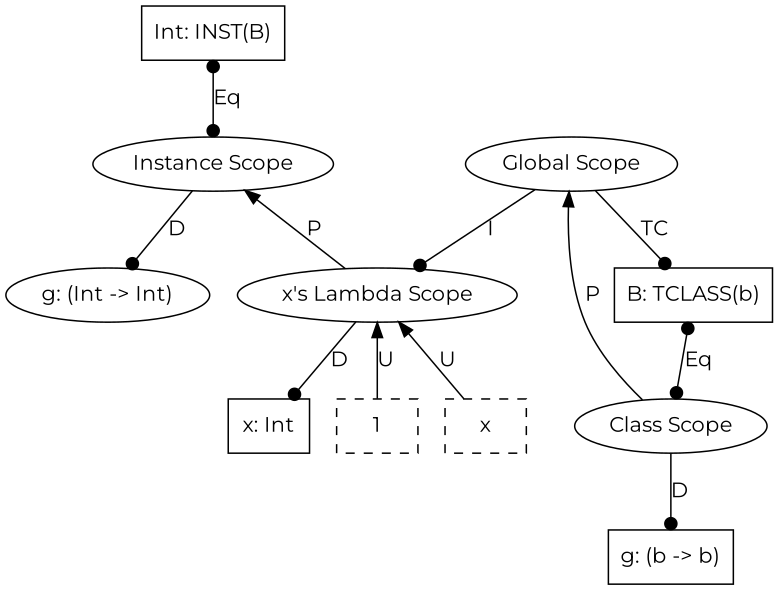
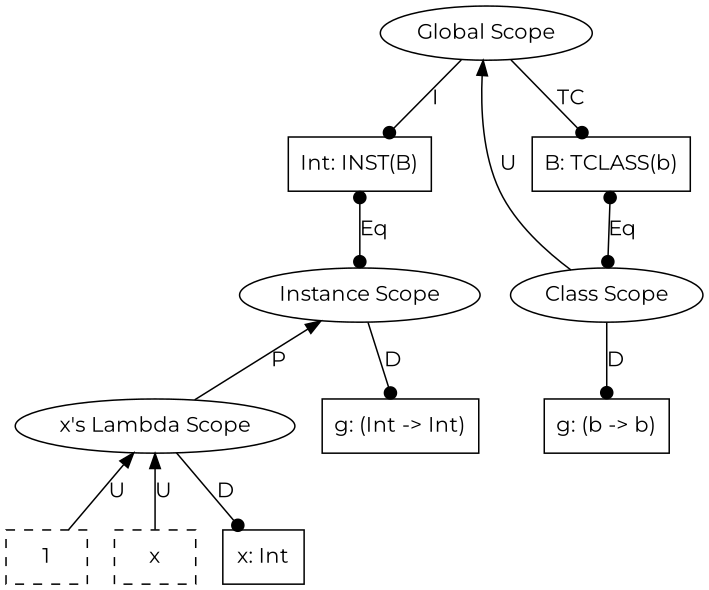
edge "Global Scope" -- "x's Lambda Scope": now "Global Scope" -- "Int: INST(B)"
node "g: (Int -> Int)": shape ellipse -> box
edge "Global Scope" -- "Class Scope": label "P" -> "U"
